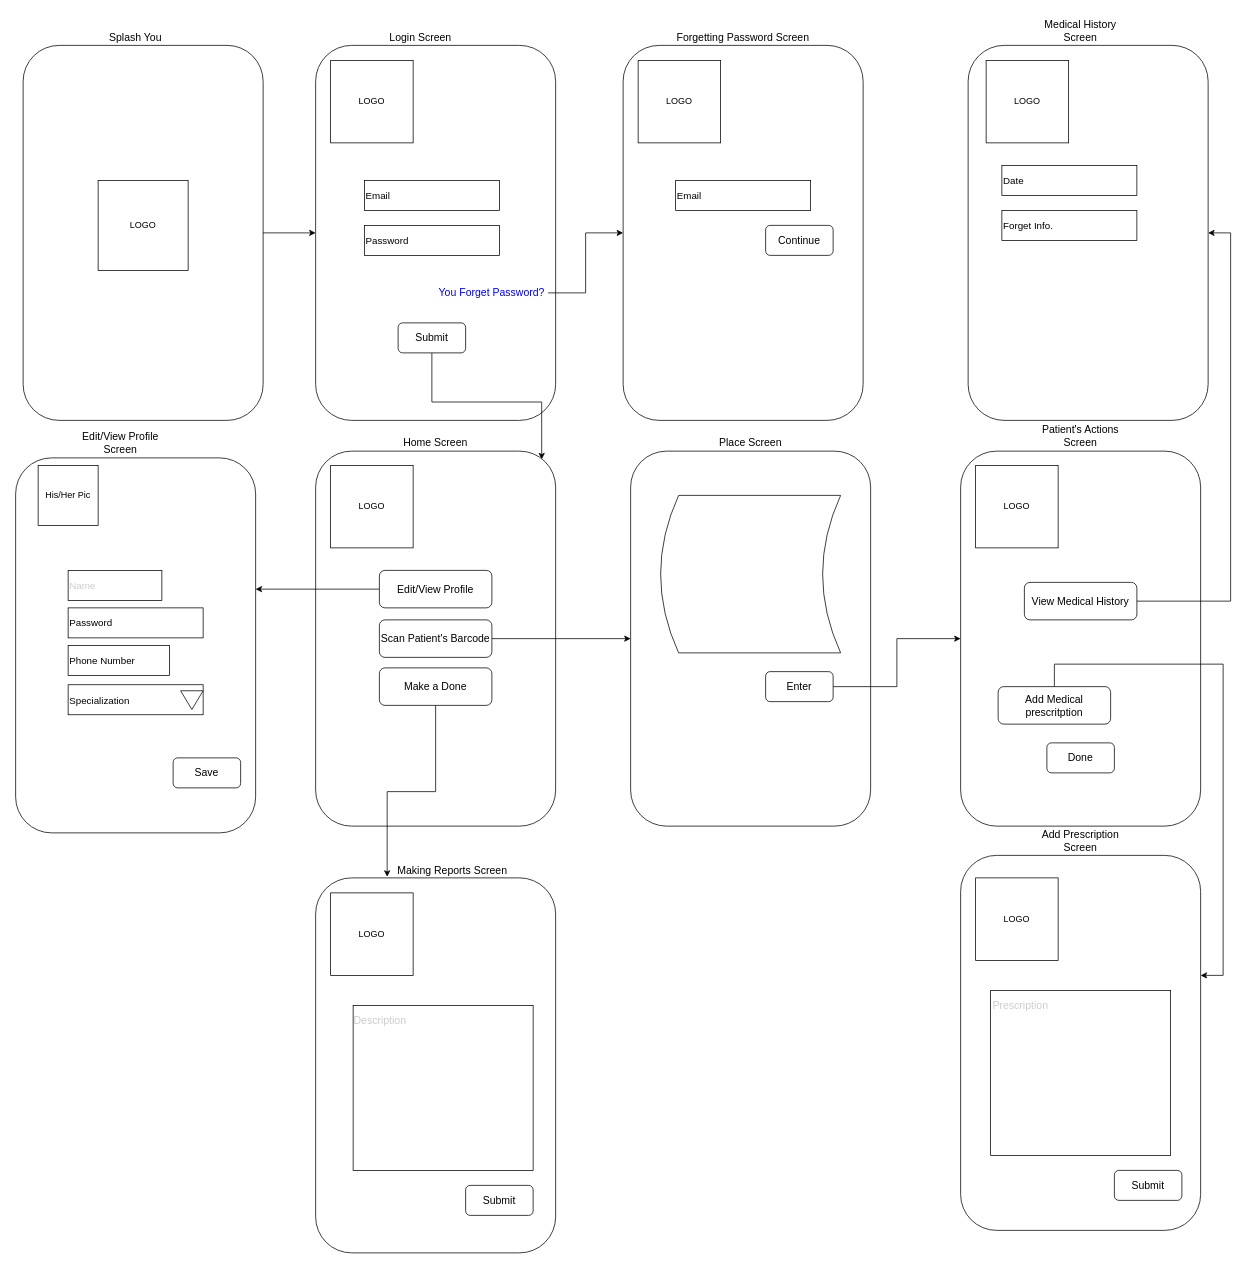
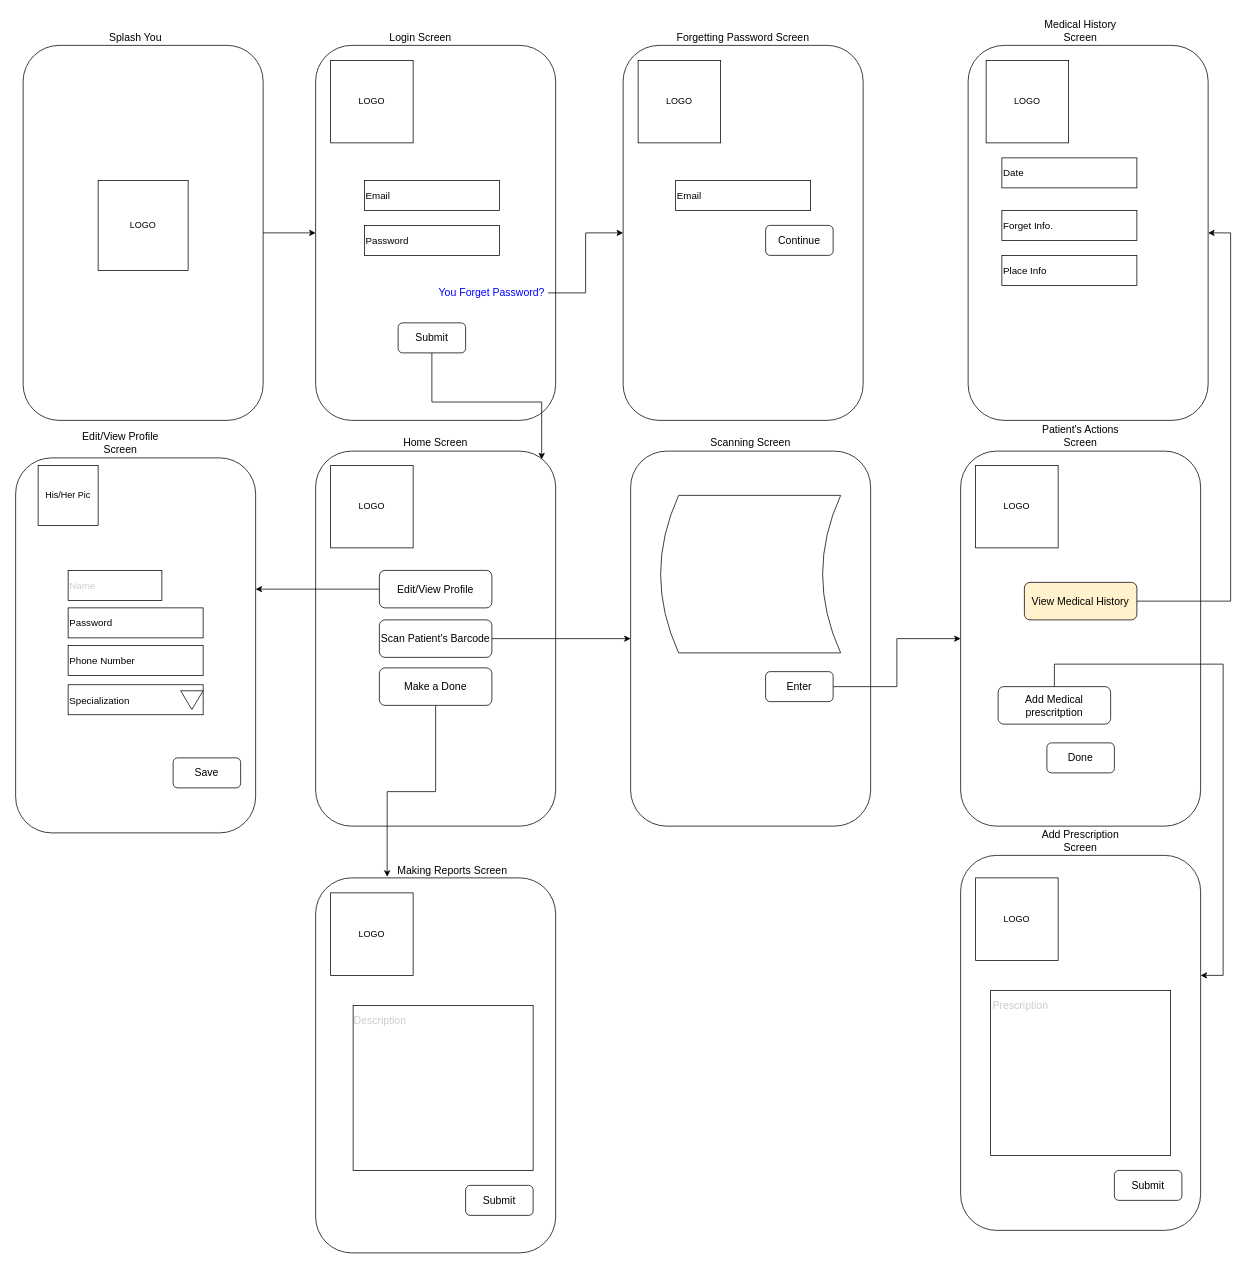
node "Date": moved (1069, 180) -> (1069, 173)
node "Place Info": added
node "Place Screen": label "Place Screen" -> "Scanning Screen"
node "View Medical History": fillcolor #ffffff -> #fff2cc
node "Phone Number": size 101x30 -> 135x30
